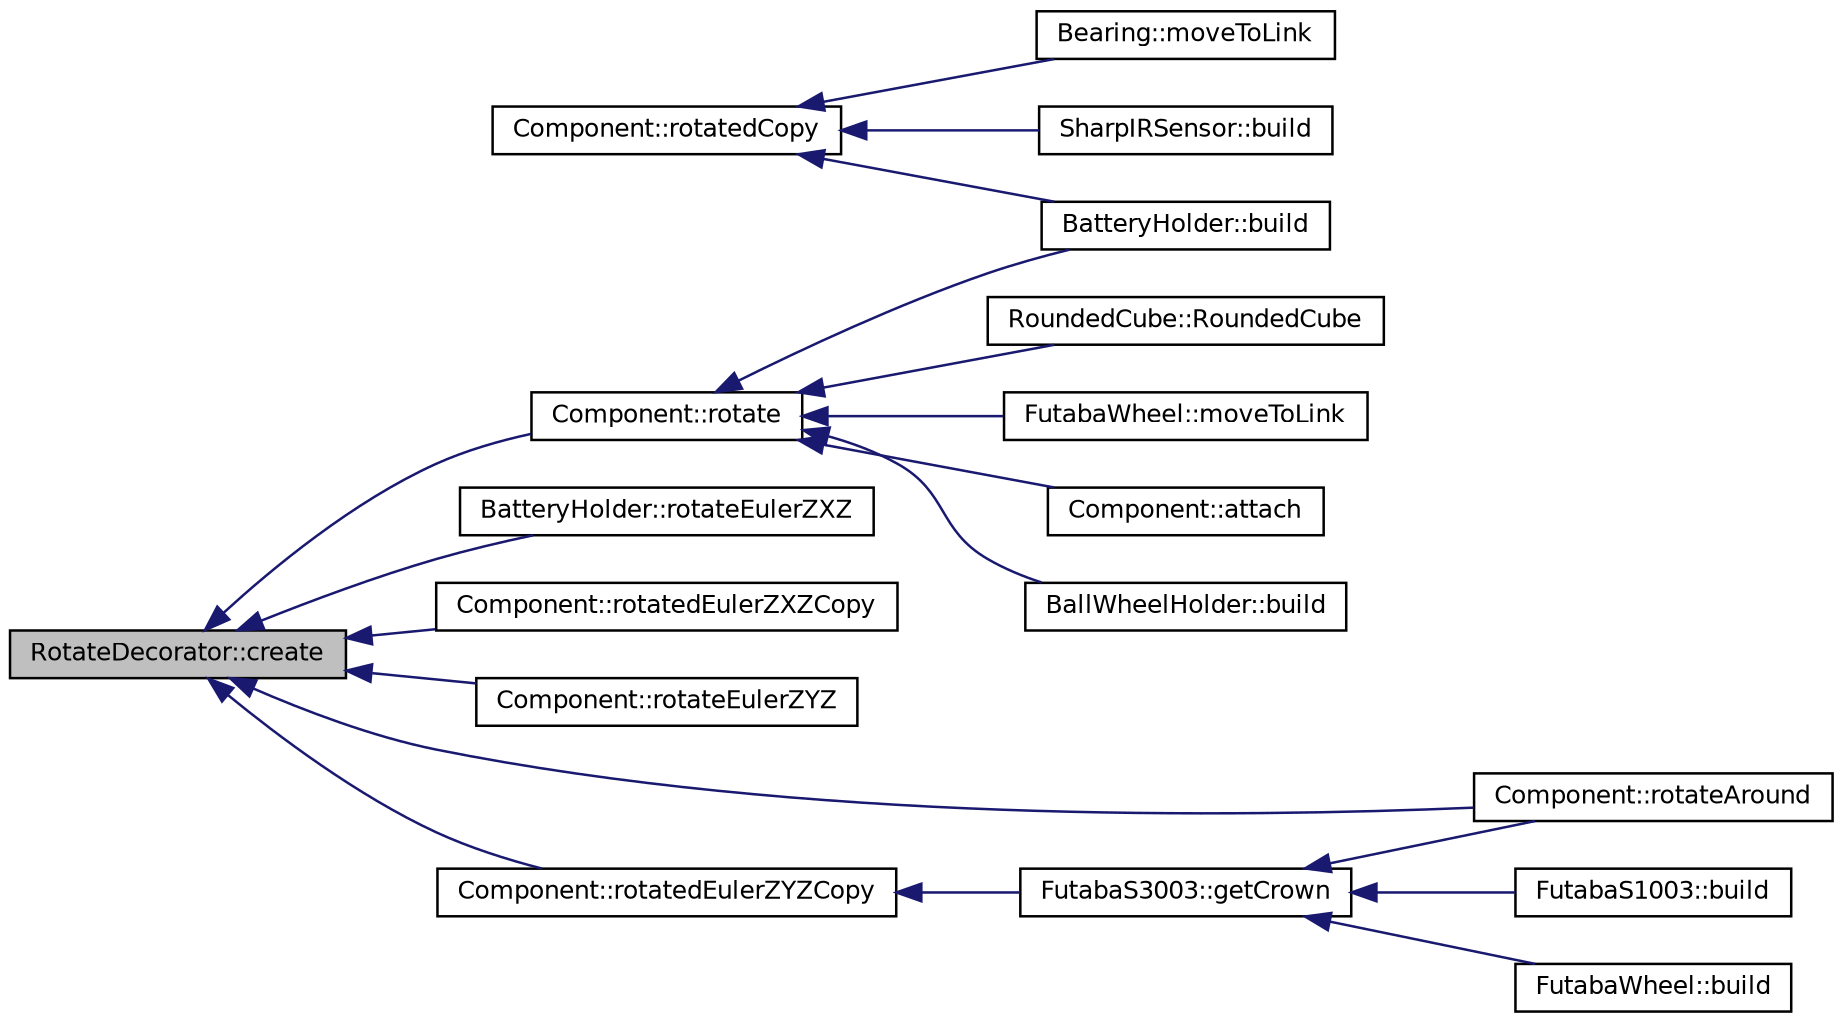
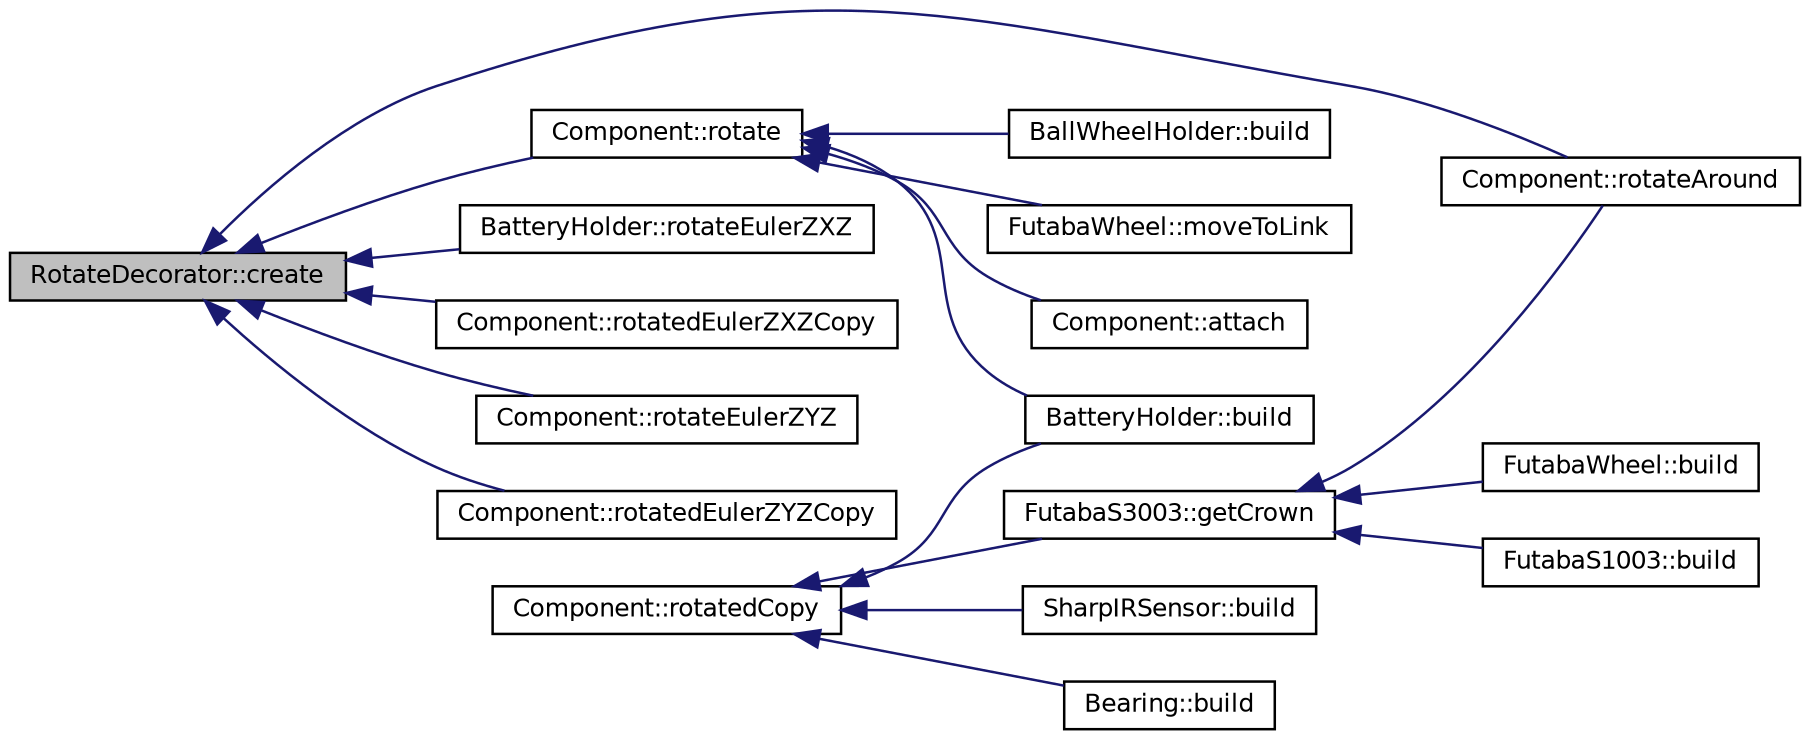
node "Bearing::moveToLink": label "Bearing::moveToLink" -> "Bearing::build"
node "RoundedCube::RoundedCube": removed
edge "FutabaS3003::getCrown" -> "Component::rotatedEulerZYZCopy": now "FutabaS3003::getCrown" -> "Component::rotatedCopy"
